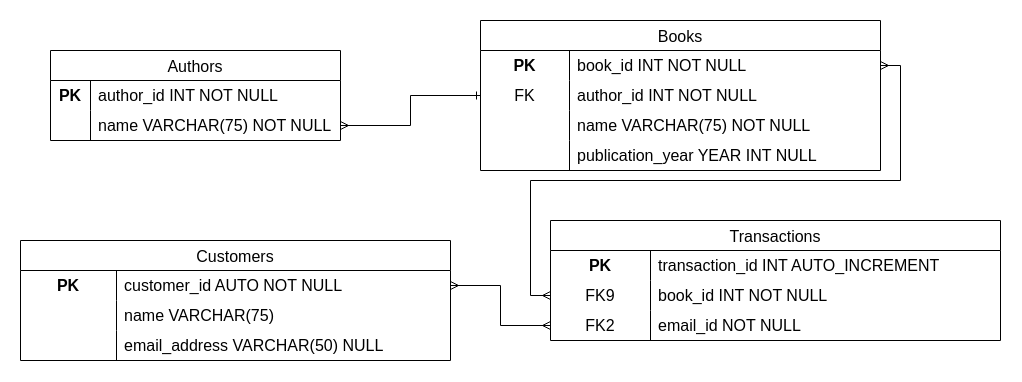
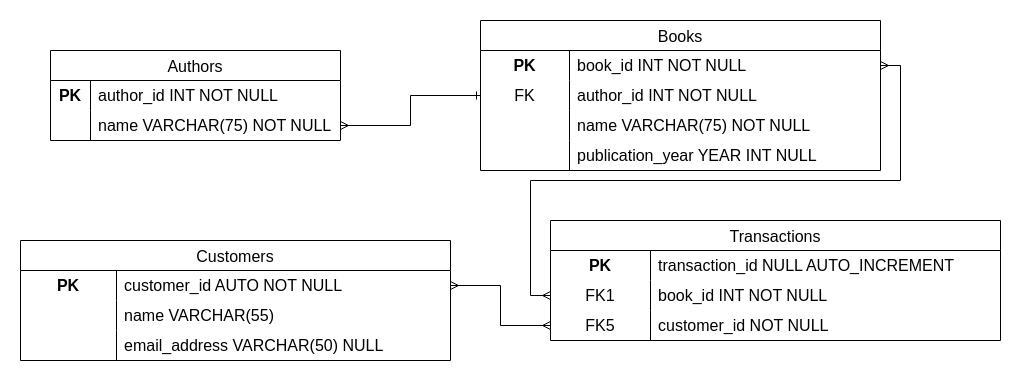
node "transaction_id INT AUTO_INCREMENT": label "transaction_id INT AUTO_INCREMENT" -> "transaction_id NULL AUTO_INCREMENT"
node "FK9": label "FK9" -> "FK1"
node "name VARCHAR(75)": label "name VARCHAR(75)" -> "name VARCHAR(55)"
node "FK2": label "FK2" -> "FK5"
node "email_id NOT NULL": label "email_id NOT NULL" -> "customer_id NOT NULL"
